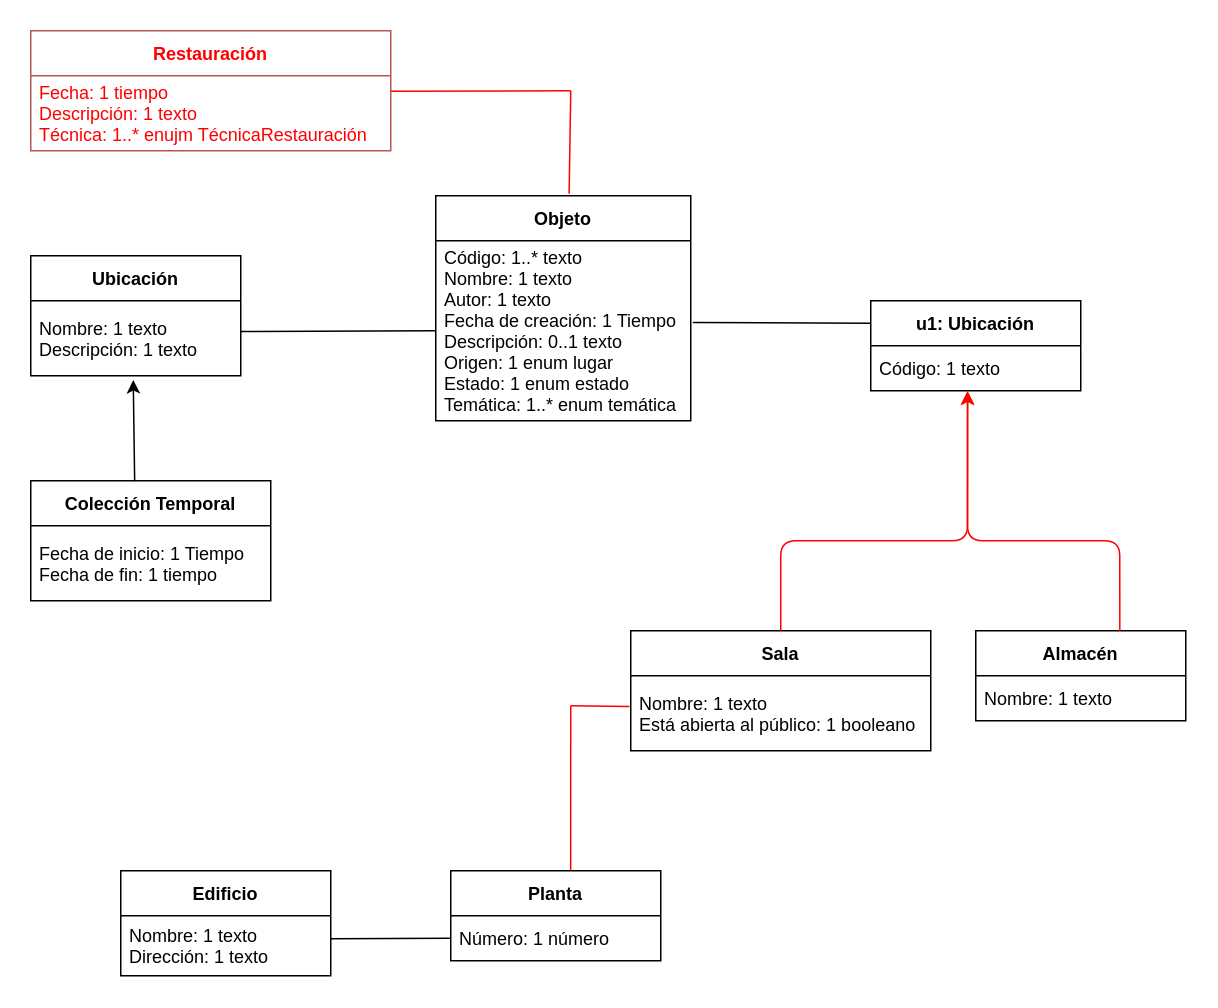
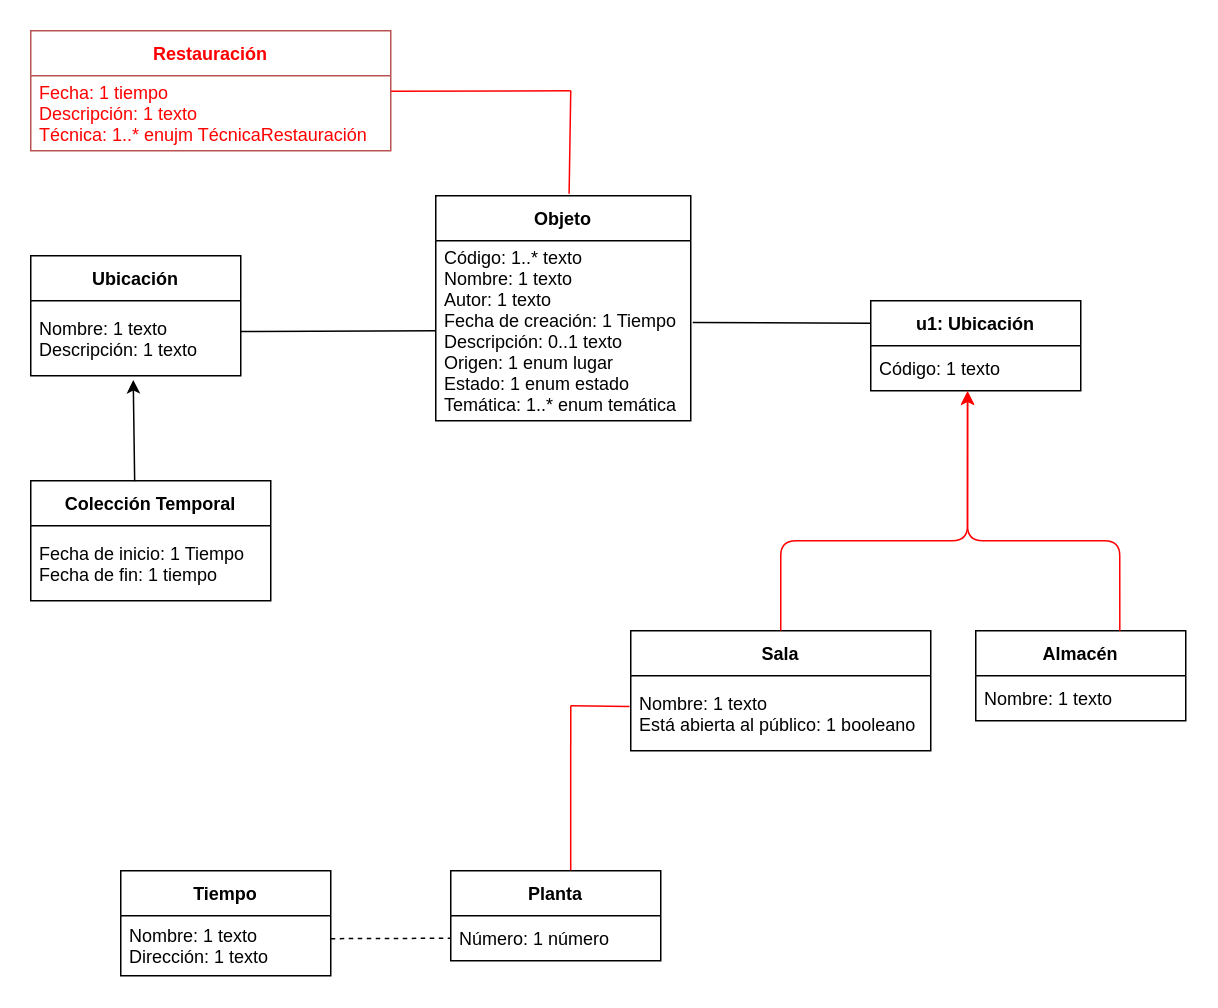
node "Edificio": label "Edificio" -> "Tiempo"
edge "Número: 1 número" -- "Nombre: 1 texto Dirección: 1 texto": style solid -> dashed
